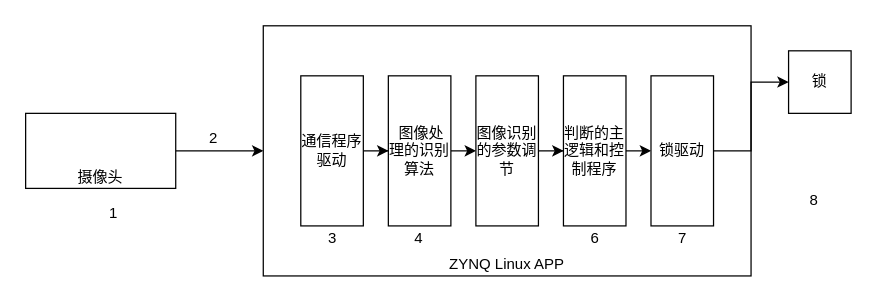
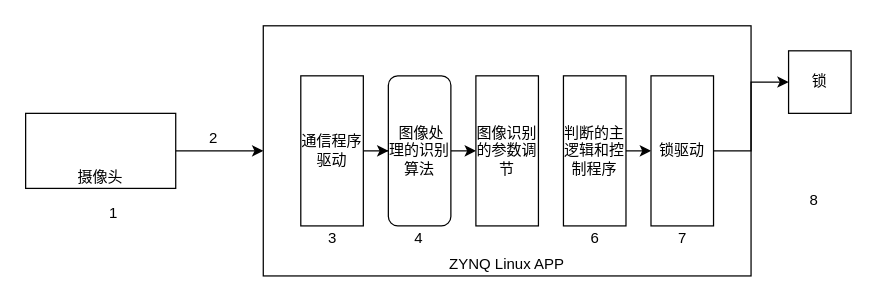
node "图像处理的识别算法": shape rectangle -> rounded rectangle
edge "图像识别的参数调节" -> "判断的主逻辑和控制程序": removed
